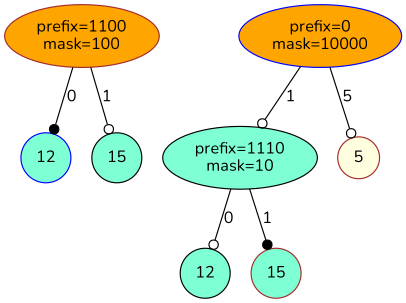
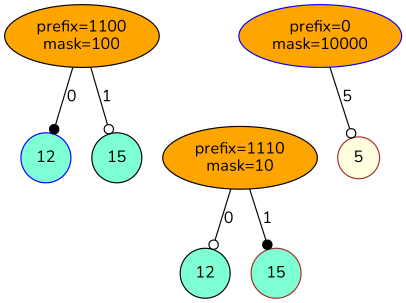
node "prefix=1100 mask=100": color brown -> black
edge "prefix=0 mask=10000" -> "prefix=1110 mask=10": removed, label "1"
node "prefix=1110 mask=10": fillcolor aquamarine -> orange
